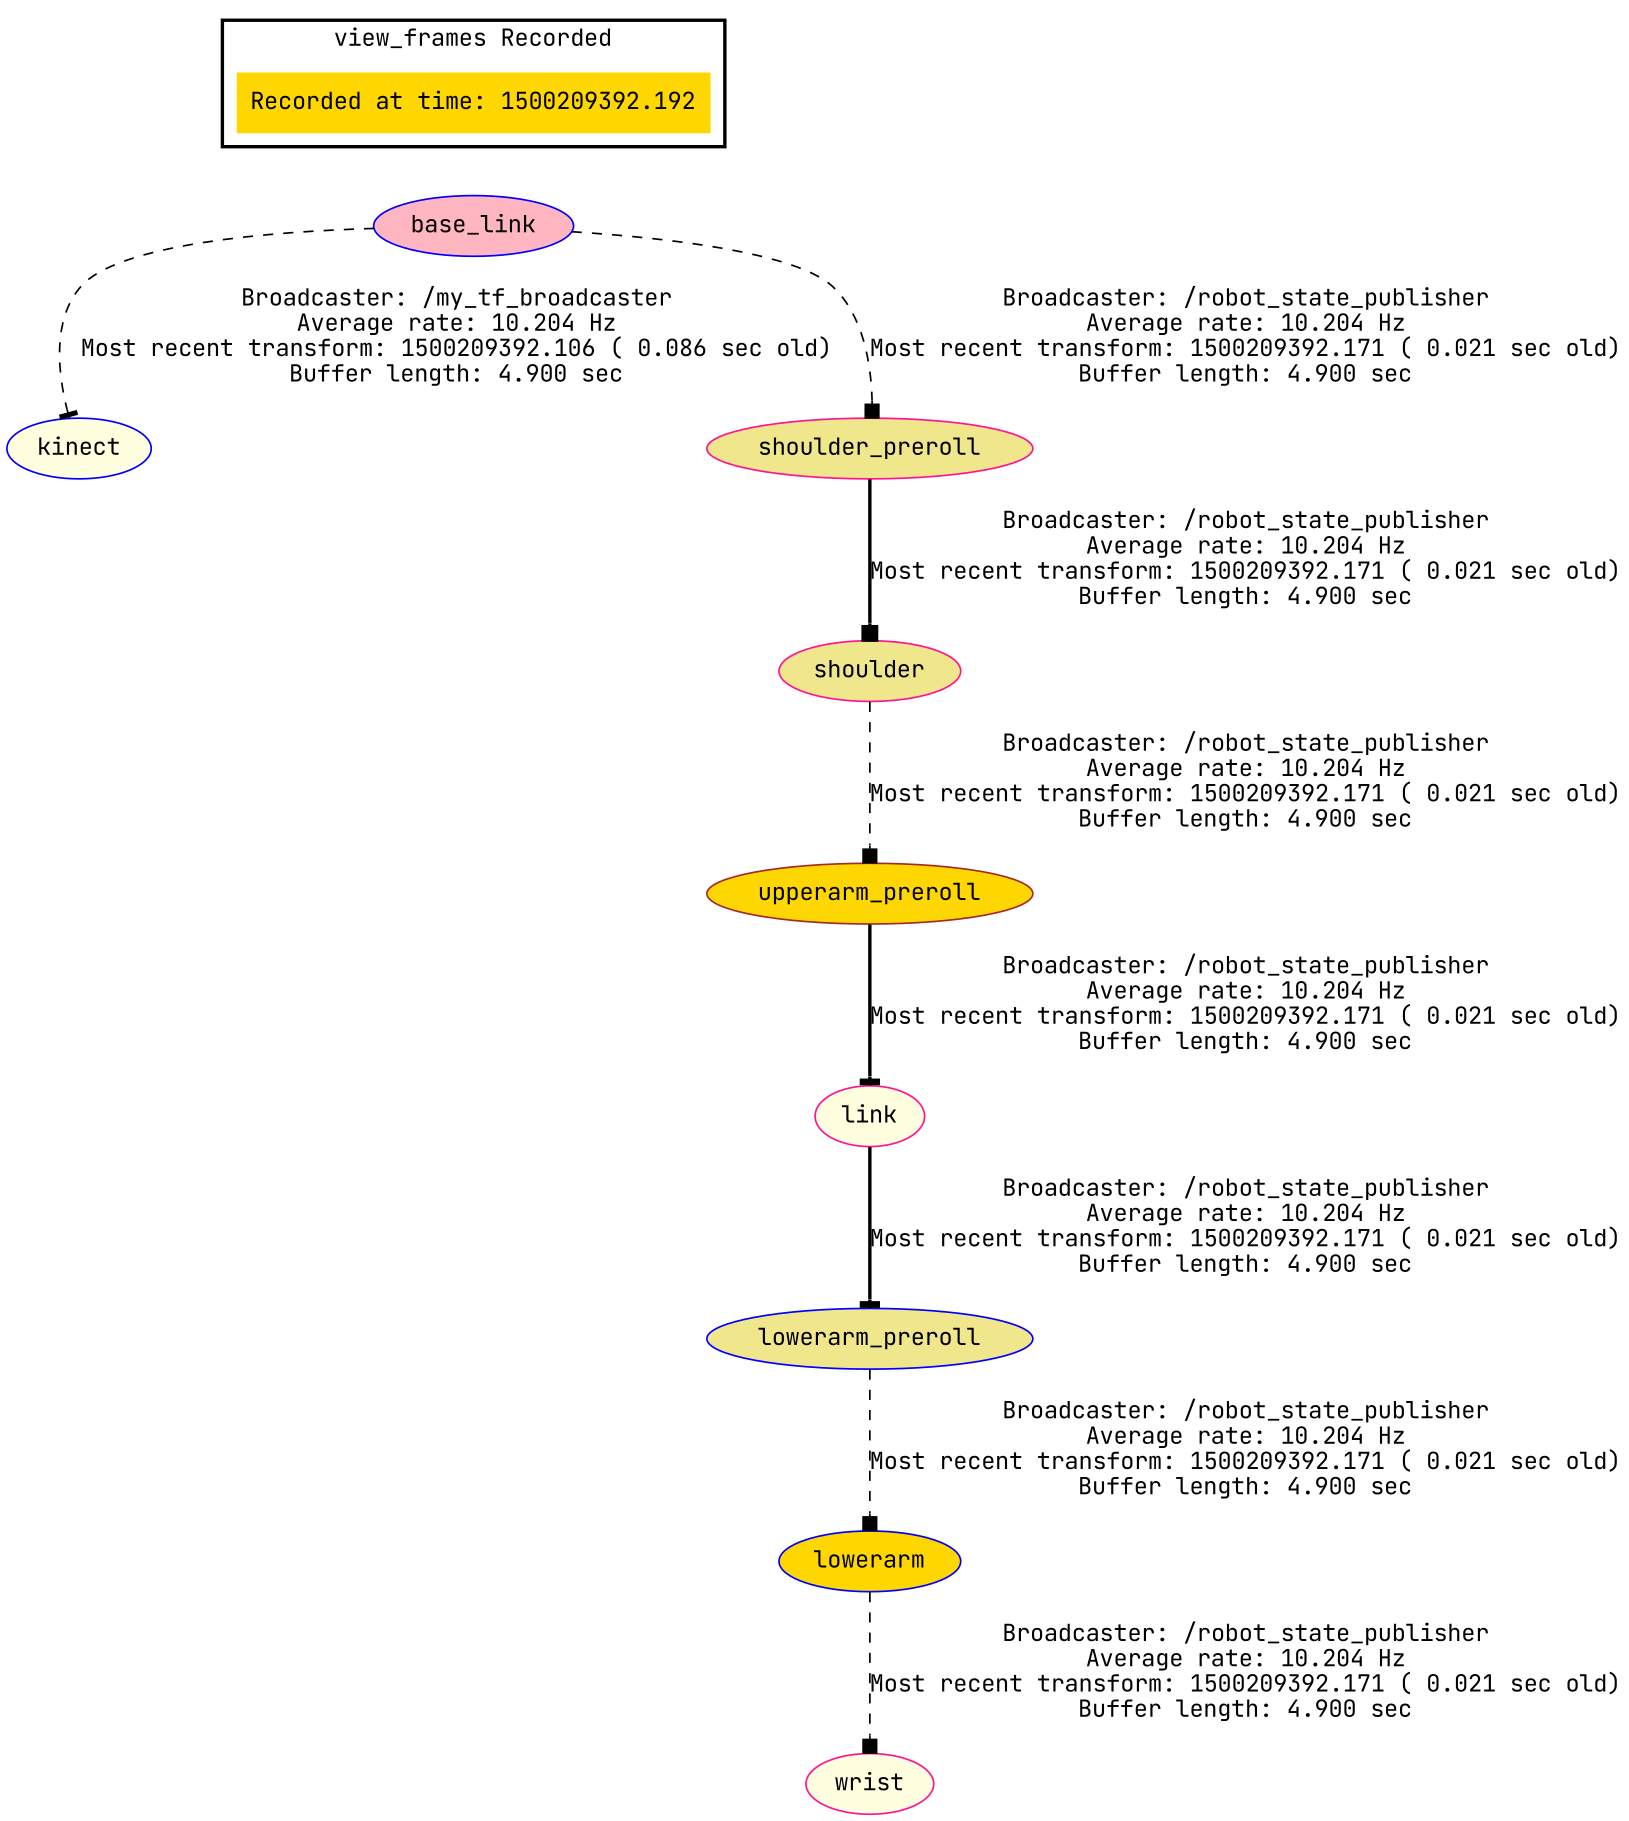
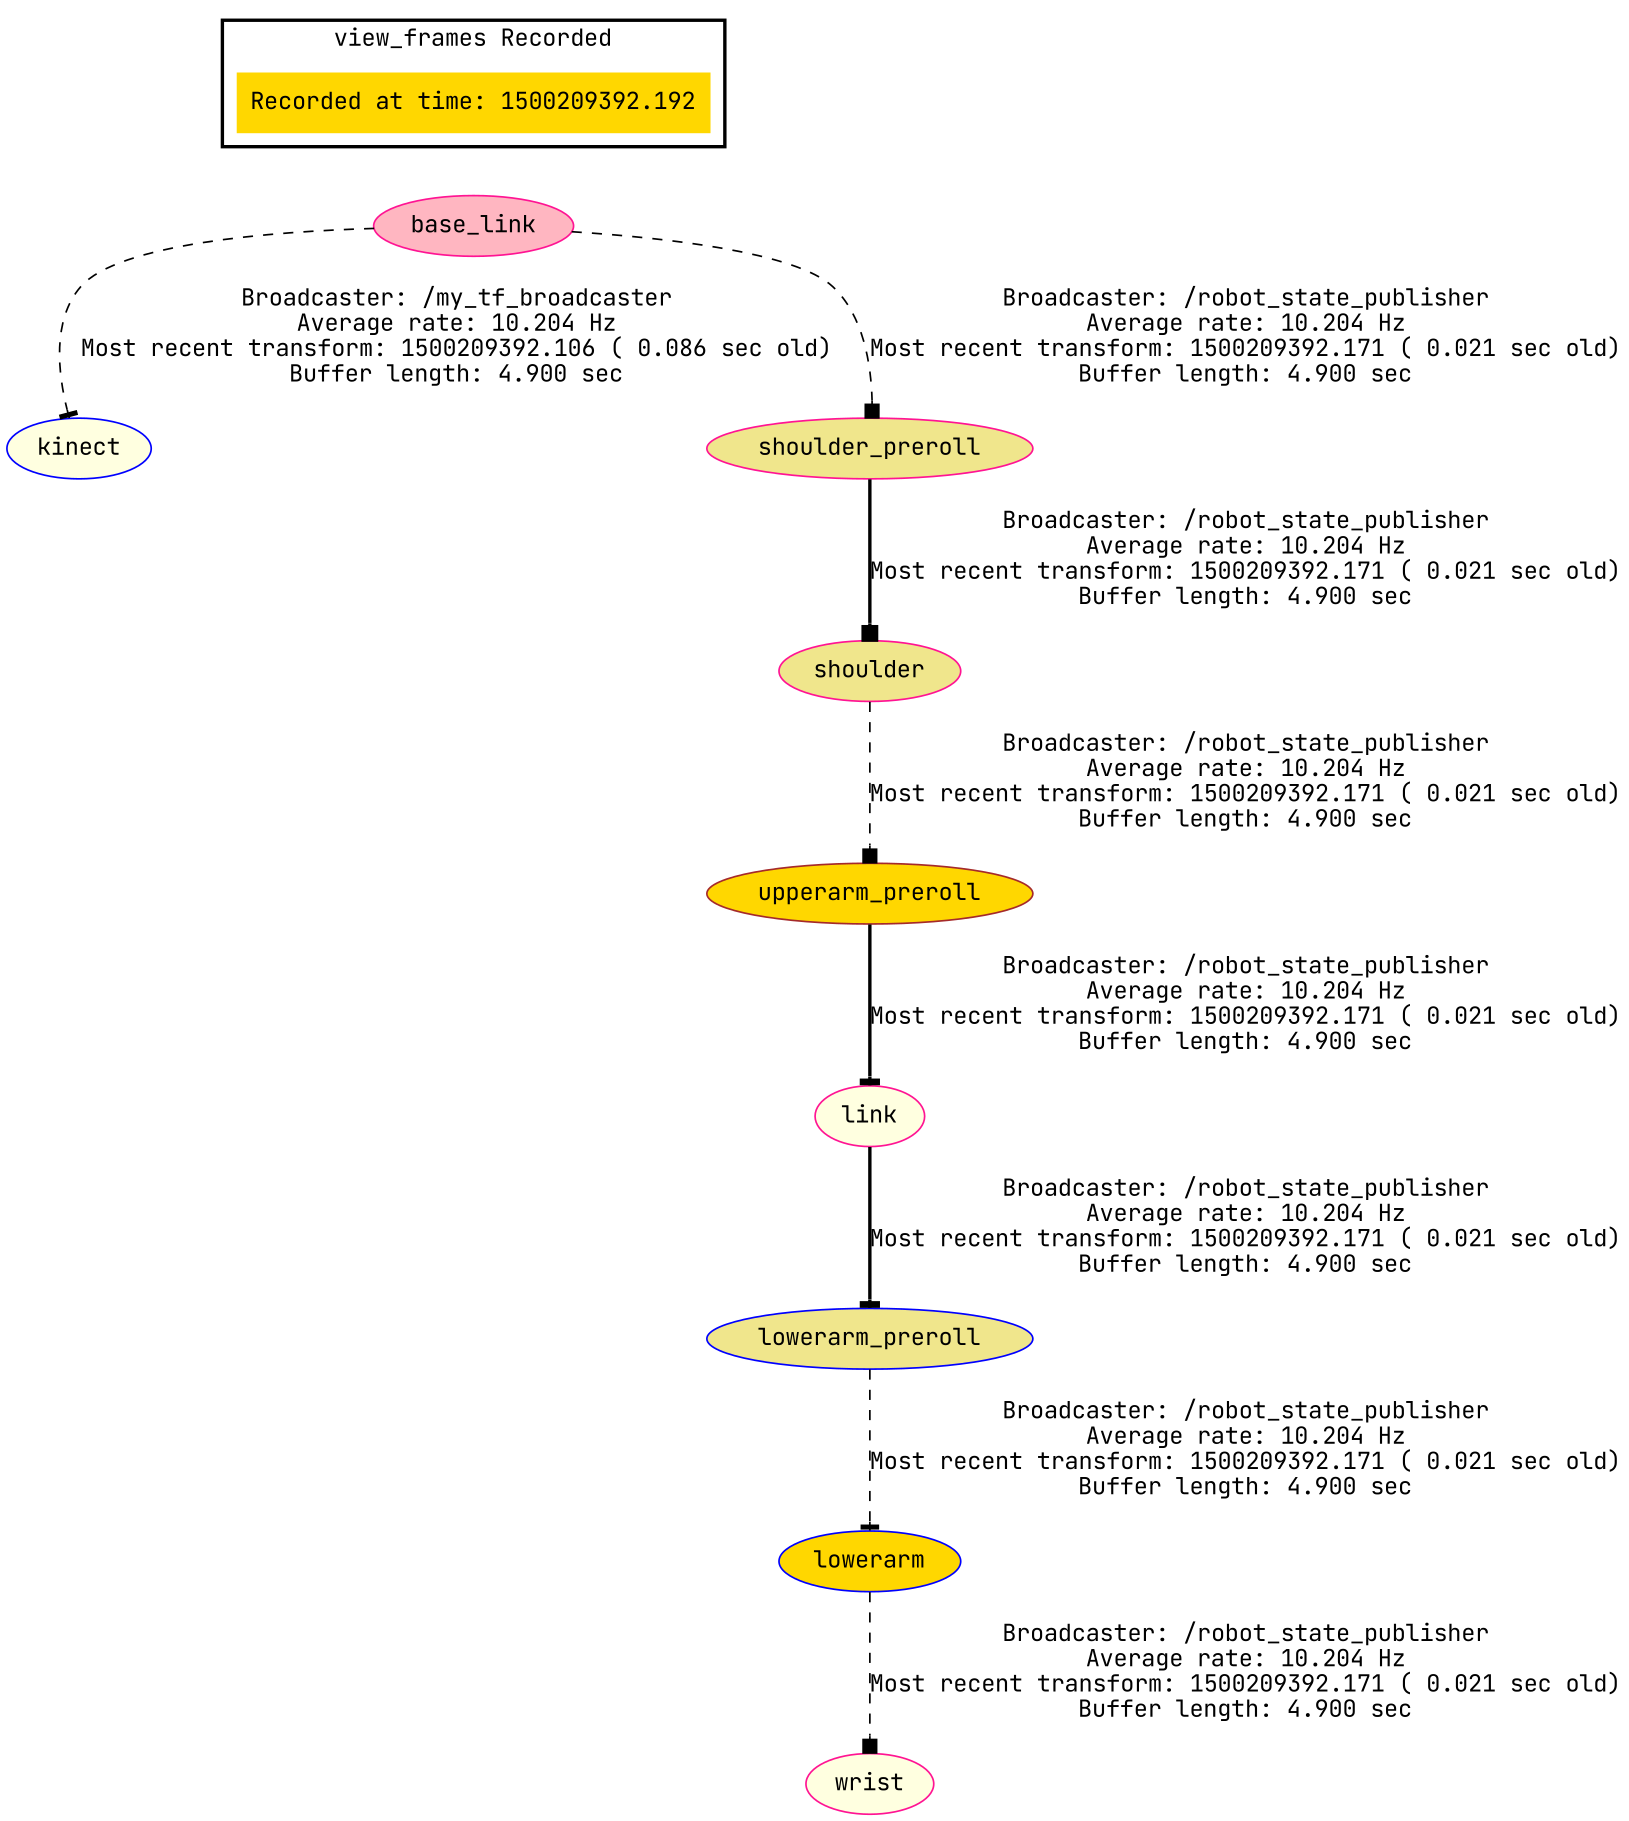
node "base_link": color blue -> deeppink
edge "lowerarm_preroll" -> "lowerarm": arrowhead box -> tee
